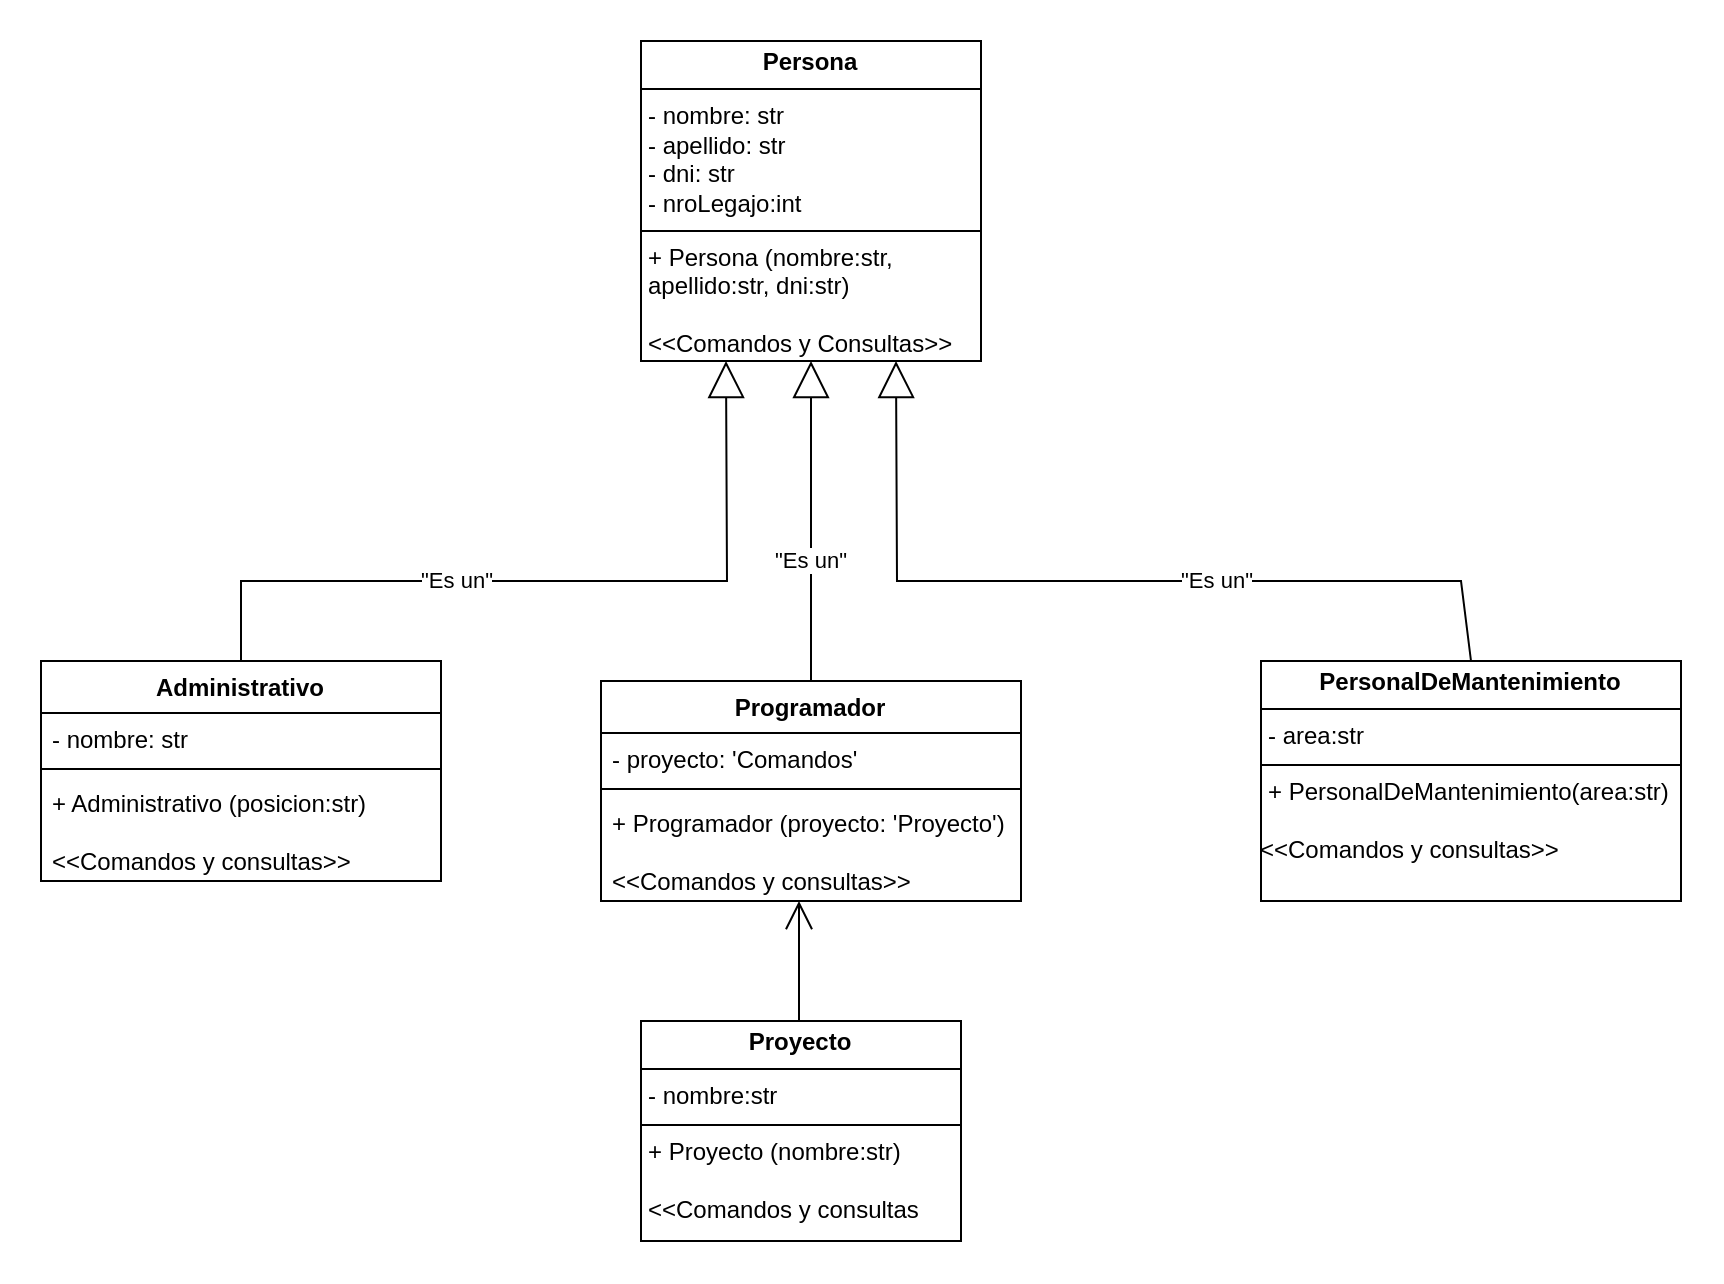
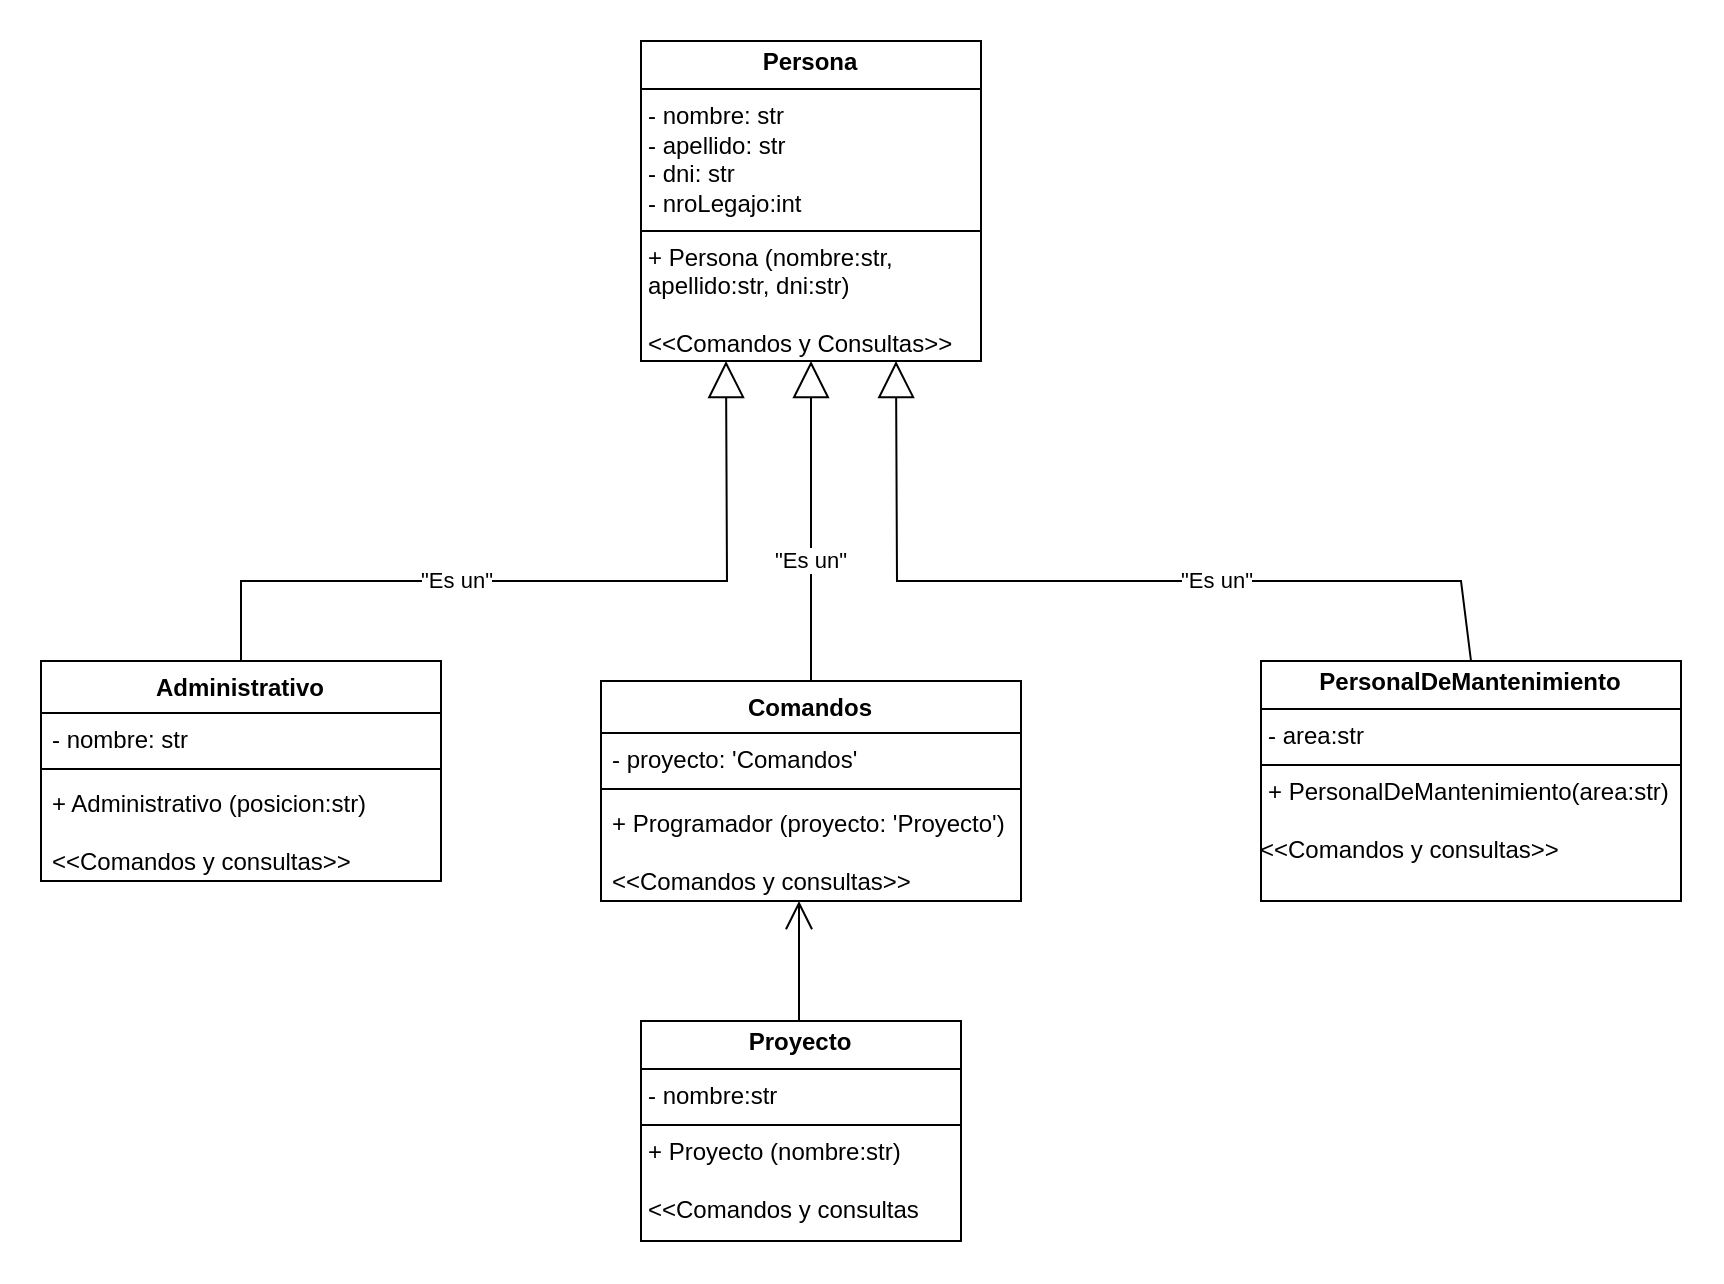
node "Programador": label "Programador" -> "Comandos"
